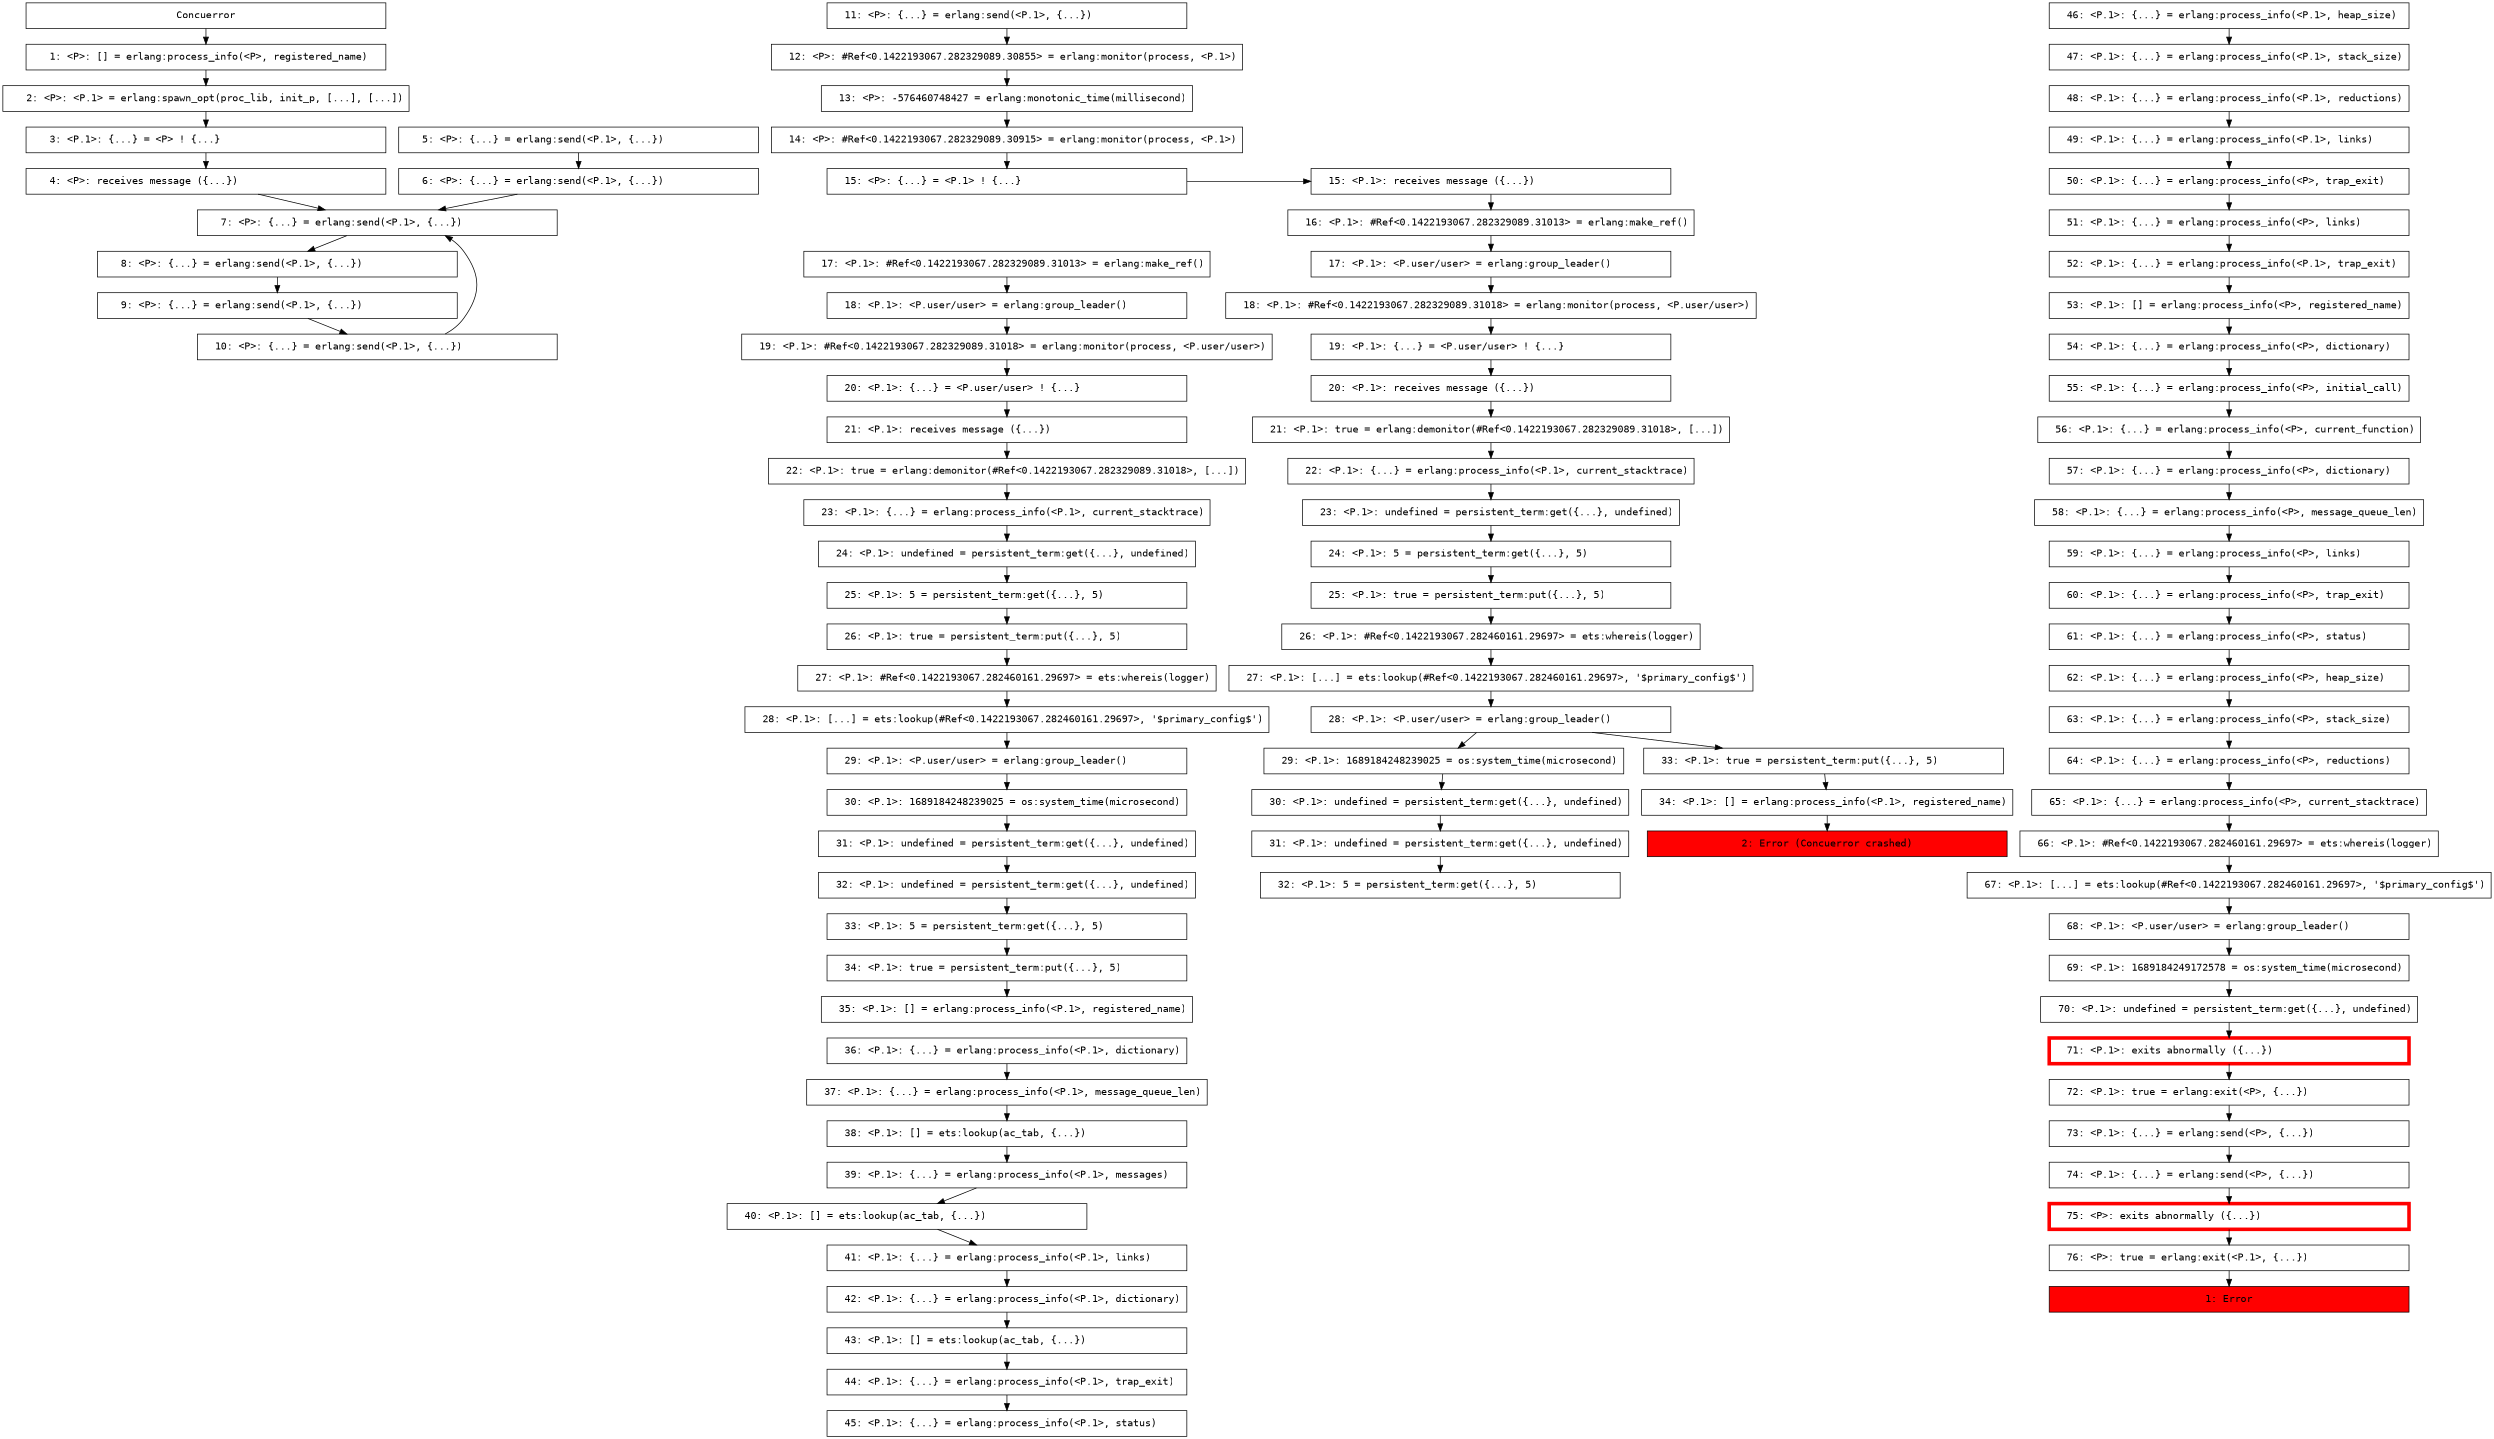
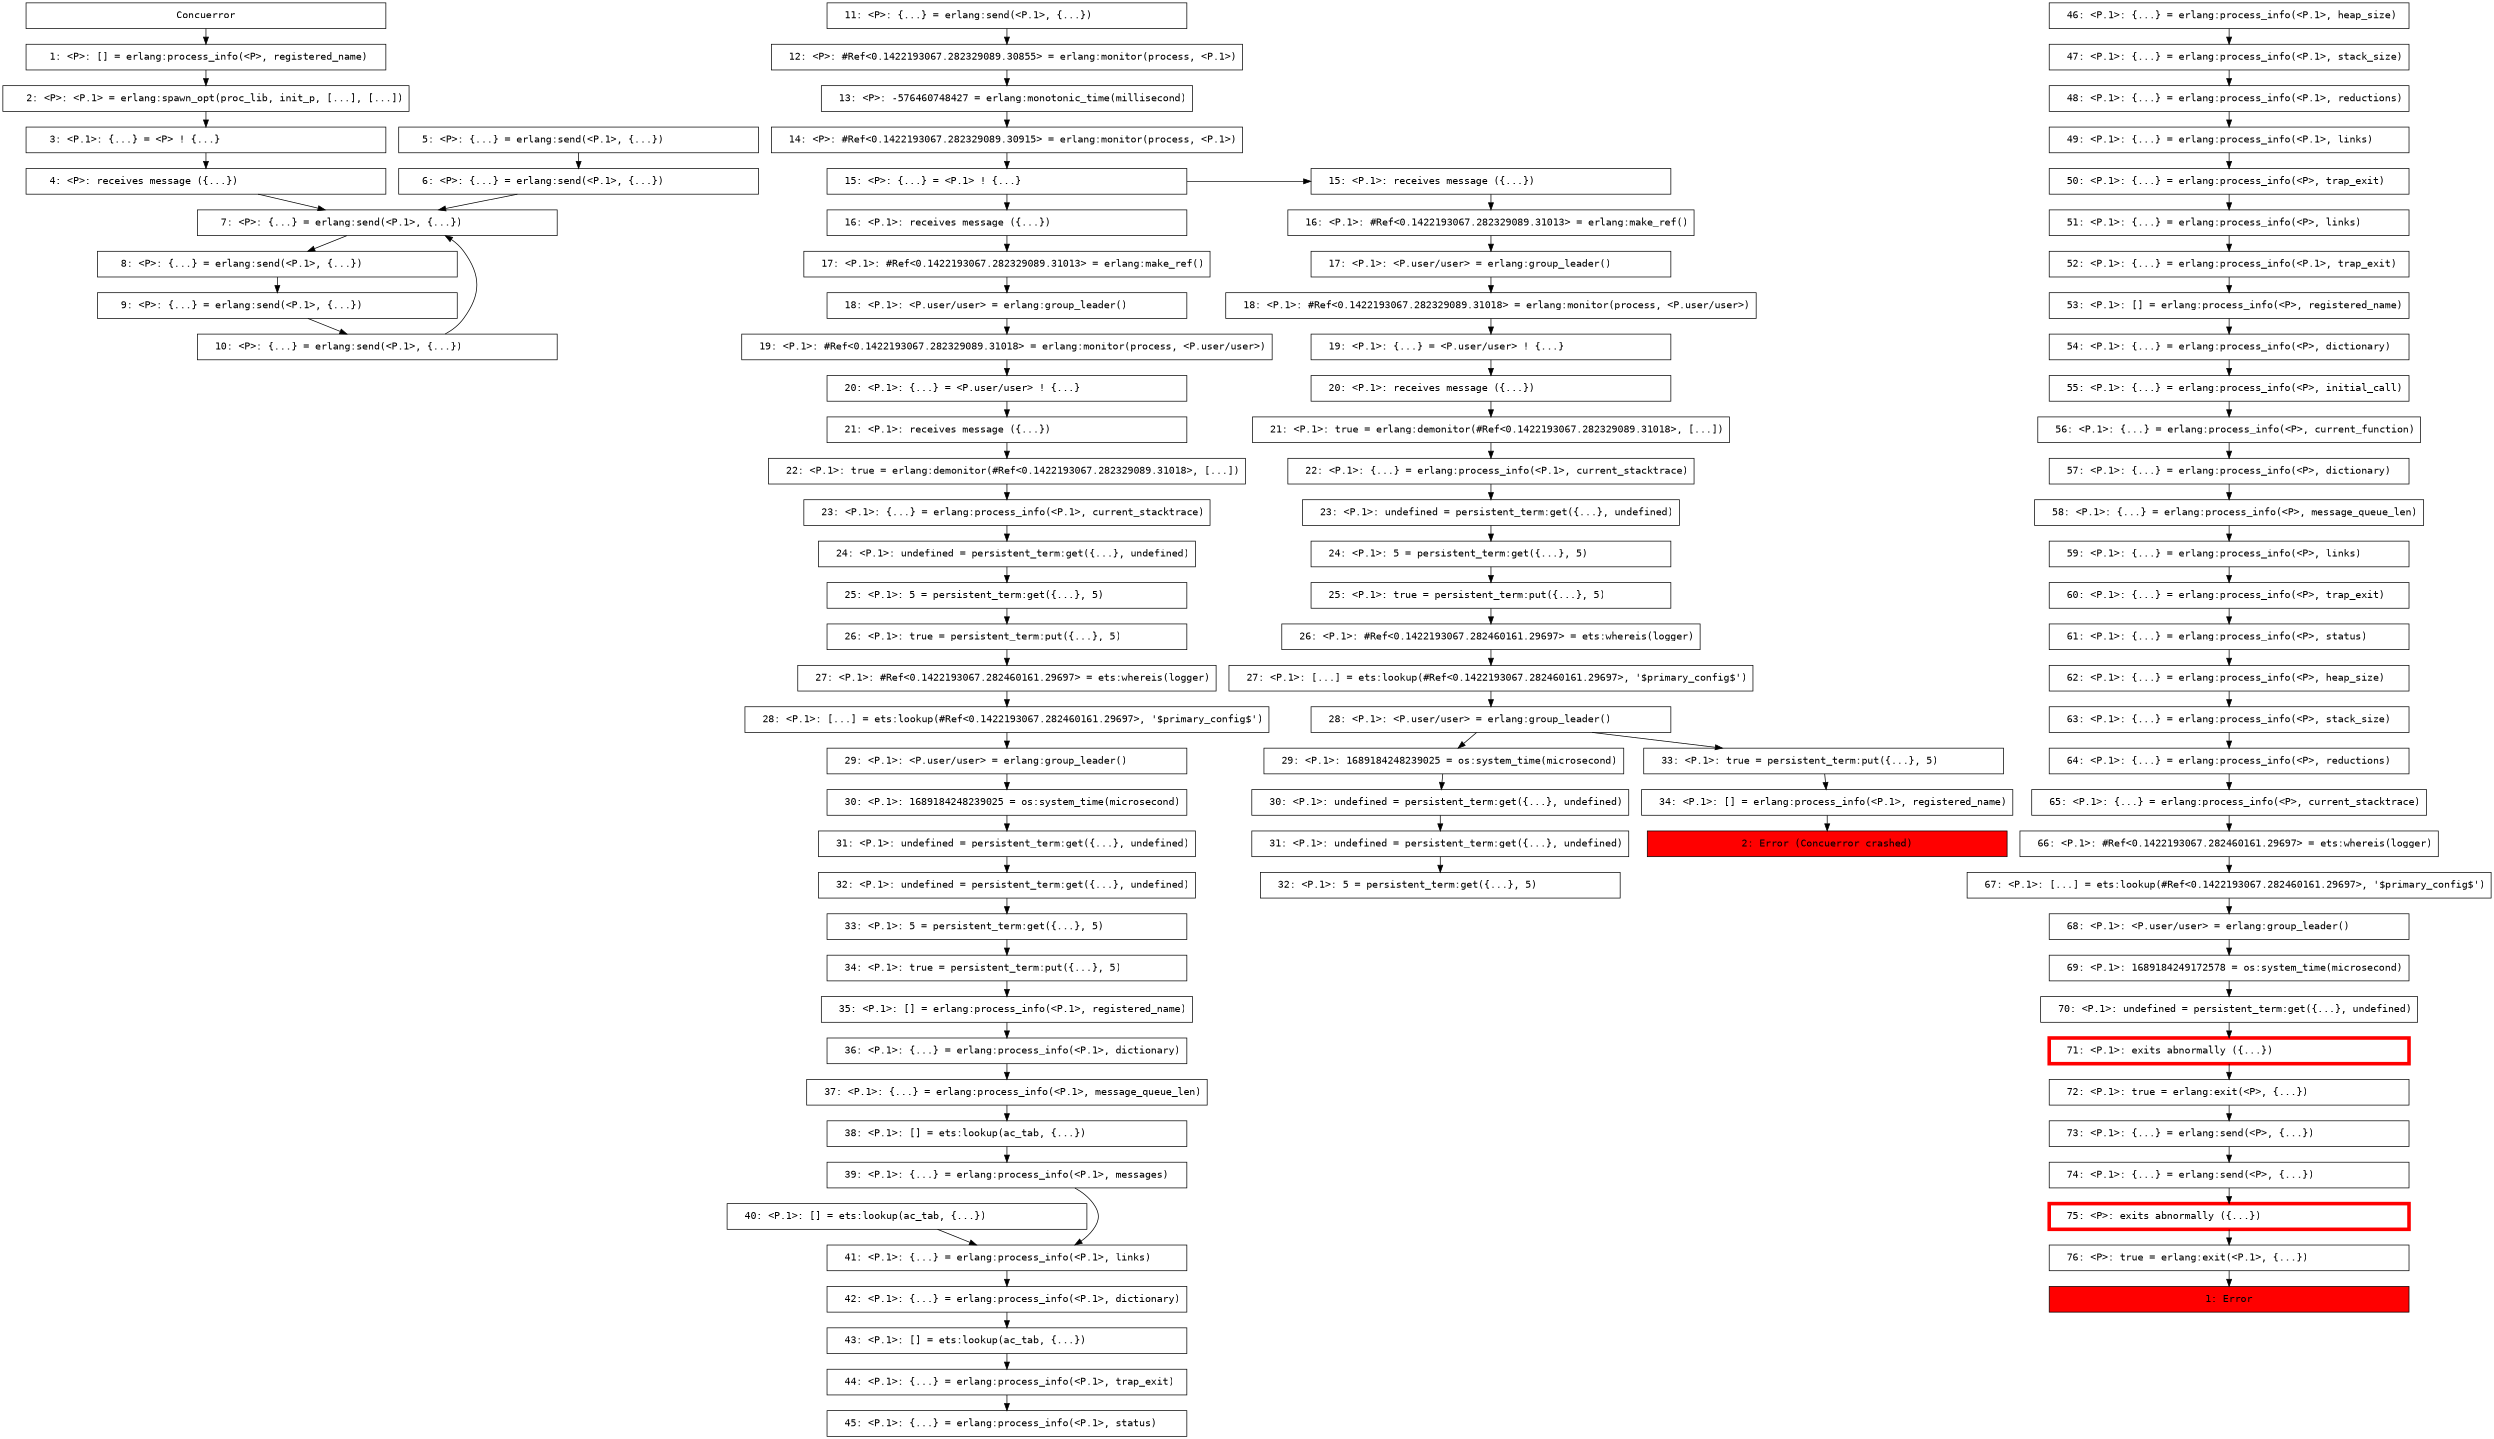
edge "47: <P.1>: {...} = erlang:process_info(<P.1>, stack_size)" -> "48: <P.1>: {...} = erlang:process_info(<P.1>, reductions)": added
node "16: <P.1>: receives message ({...})": added
edge "35: <P.1>: [] = erlang:process_info(<P.1>, registered_name)" -> "36: <P.1>: {...} = erlang:process_info(<P.1>, dictionary)": added
edge "39: <P.1>: {...} = erlang:process_info(<P.1>, messages)" -> "40: <P.1>: [] = ets:lookup(ac_tab, {...})": now "39: <P.1>: {...} = erlang:process_info(<P.1>, messages)" -> "41: <P.1>: {...} = erlang:process_info(<P.1>, links)"
